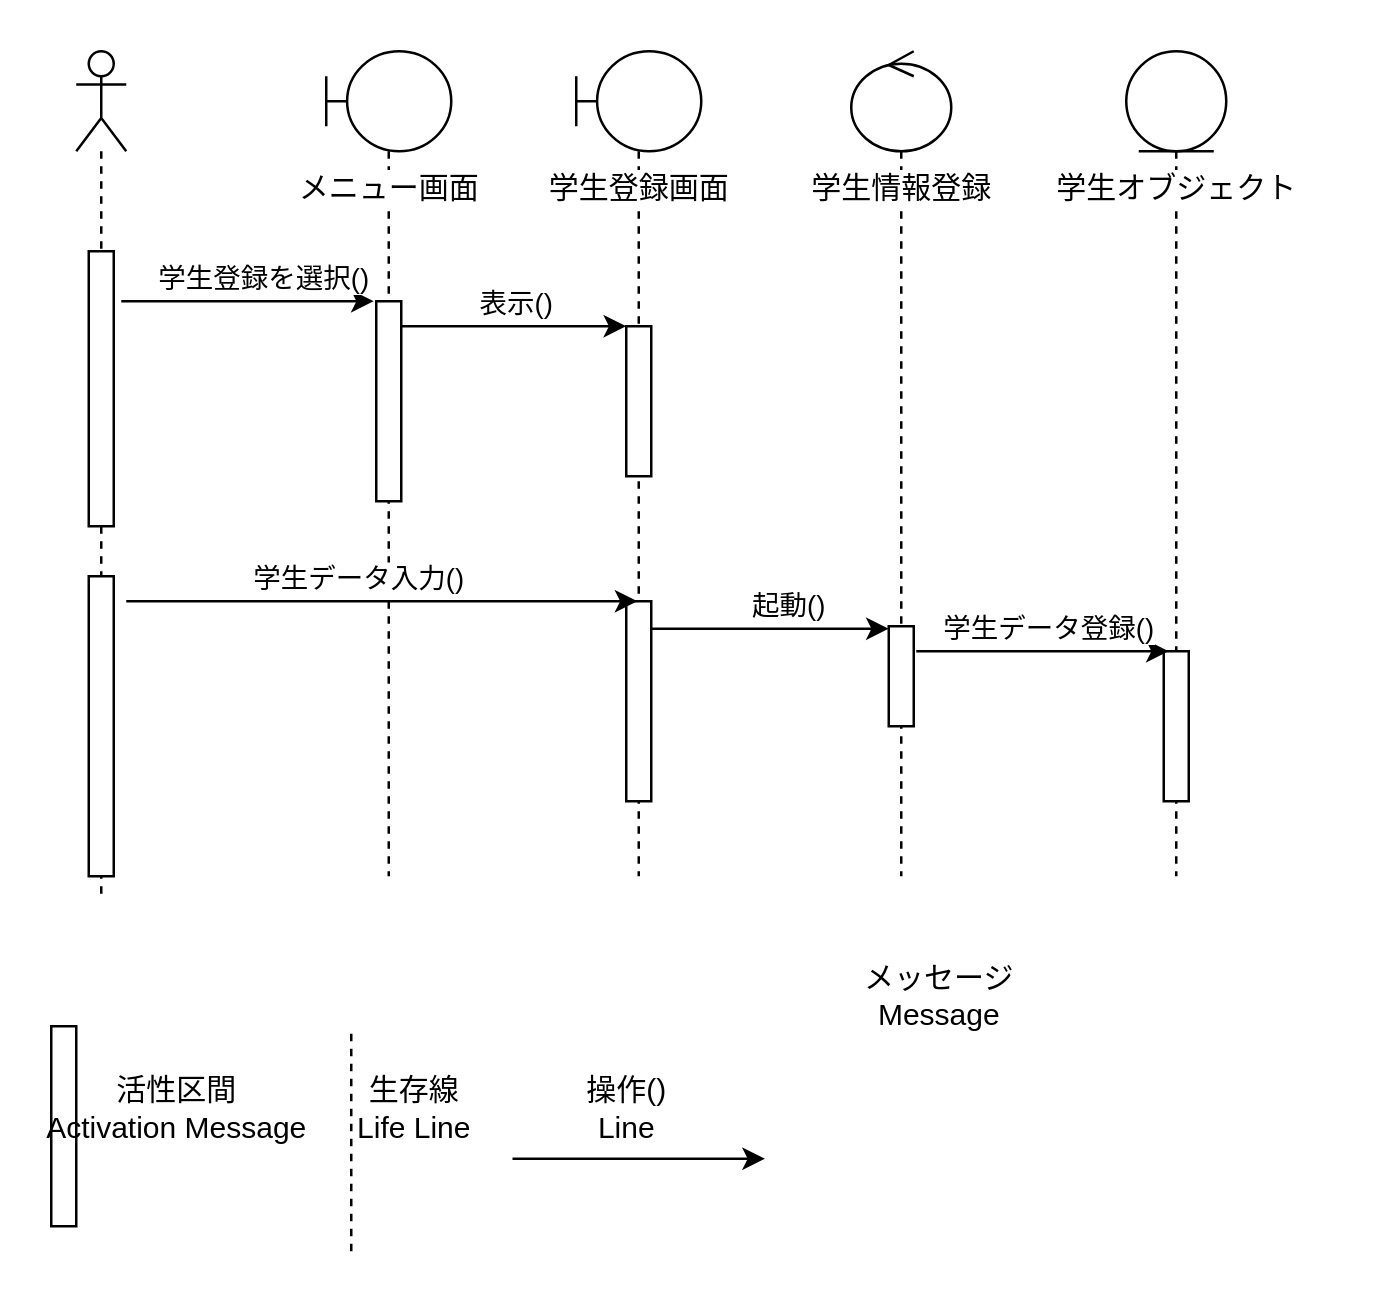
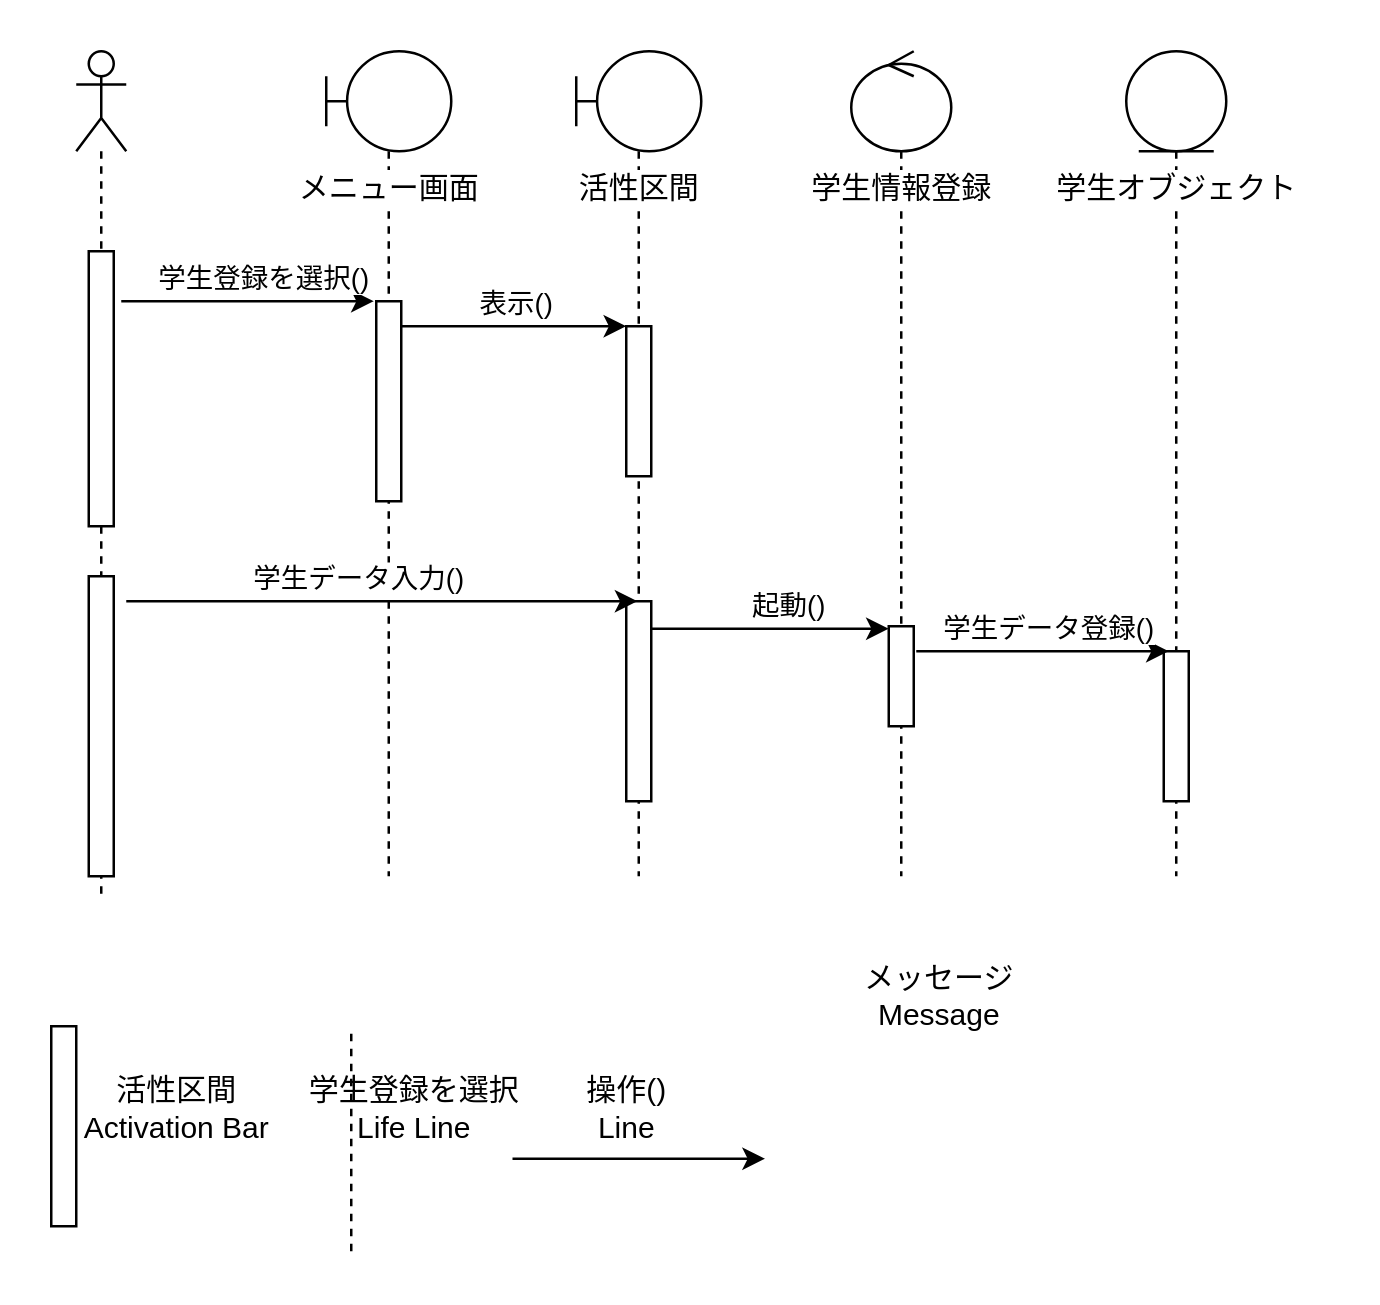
node "学生登録画面": label "学生登録画面" -> "活性区間"
node "活性区間 Activation Message": label "活性区間 Activation Message" -> "活性区間 Activation Bar"
node "生存線 Life Line": label "生存線 Life Line" -> "学生登録を選択 Life Line"
